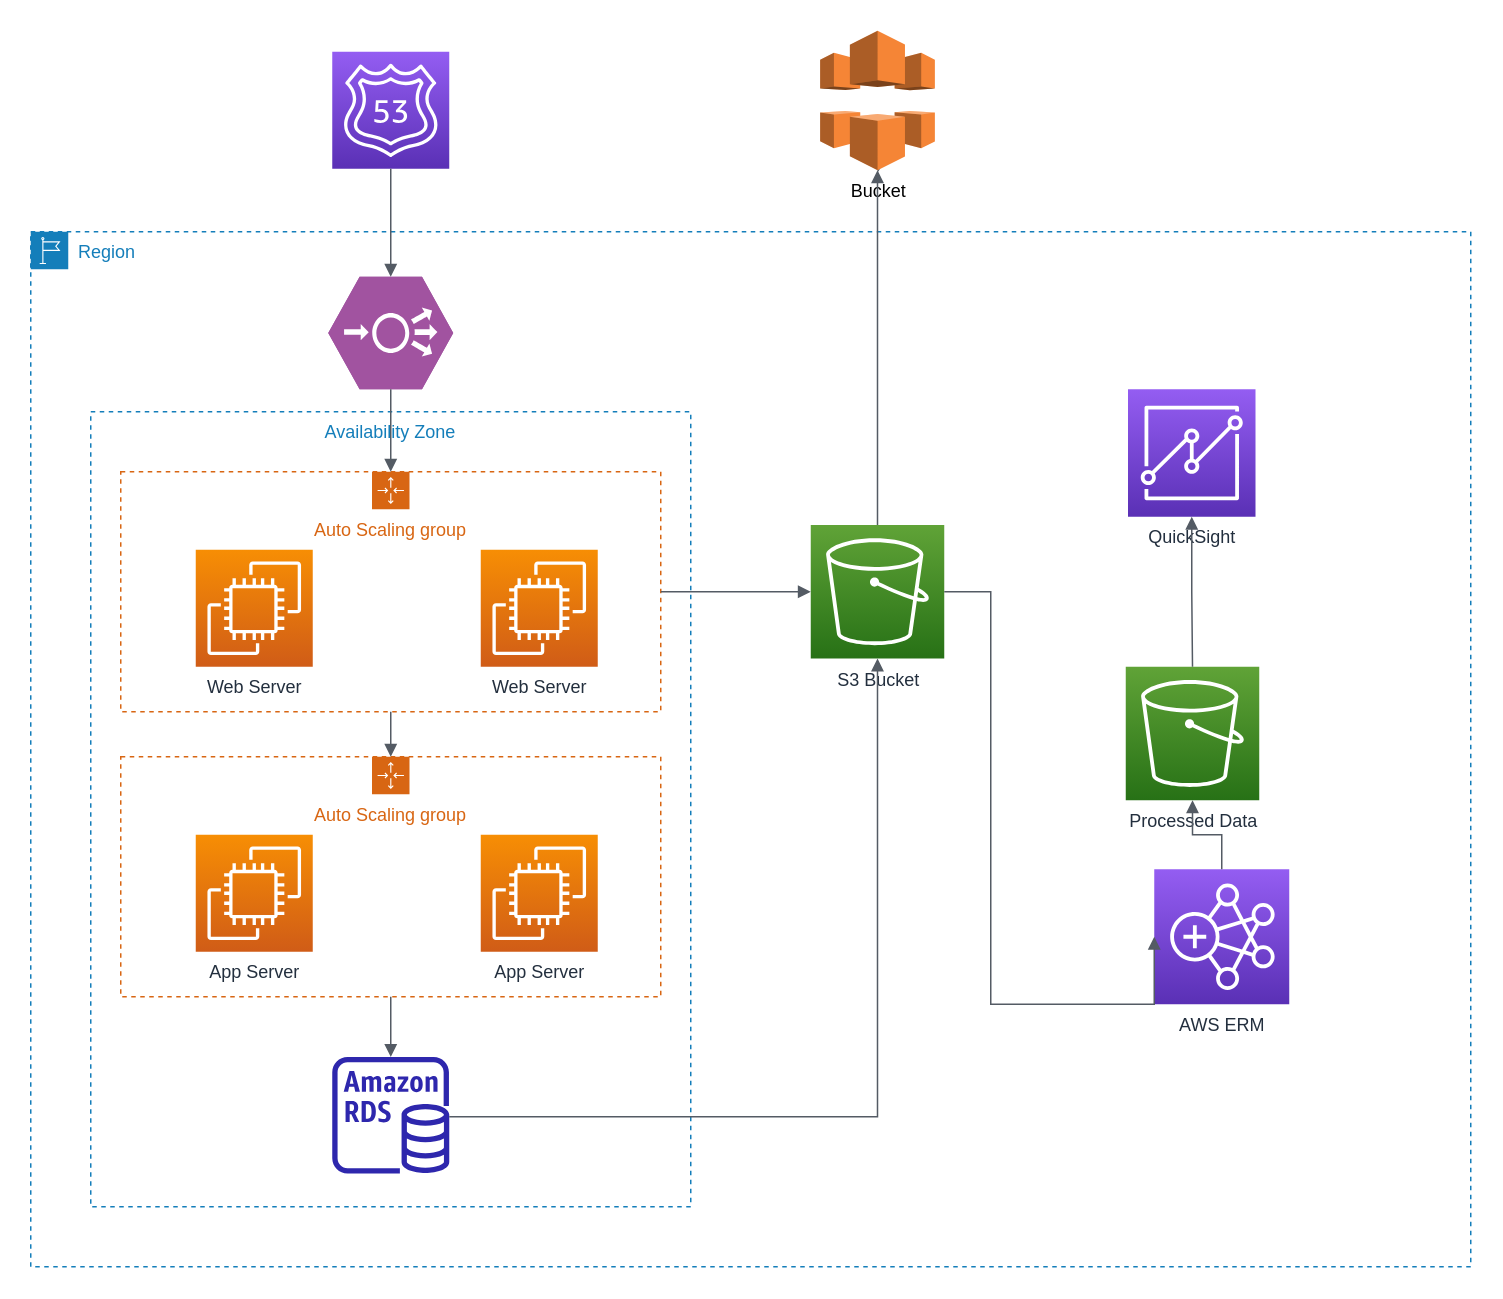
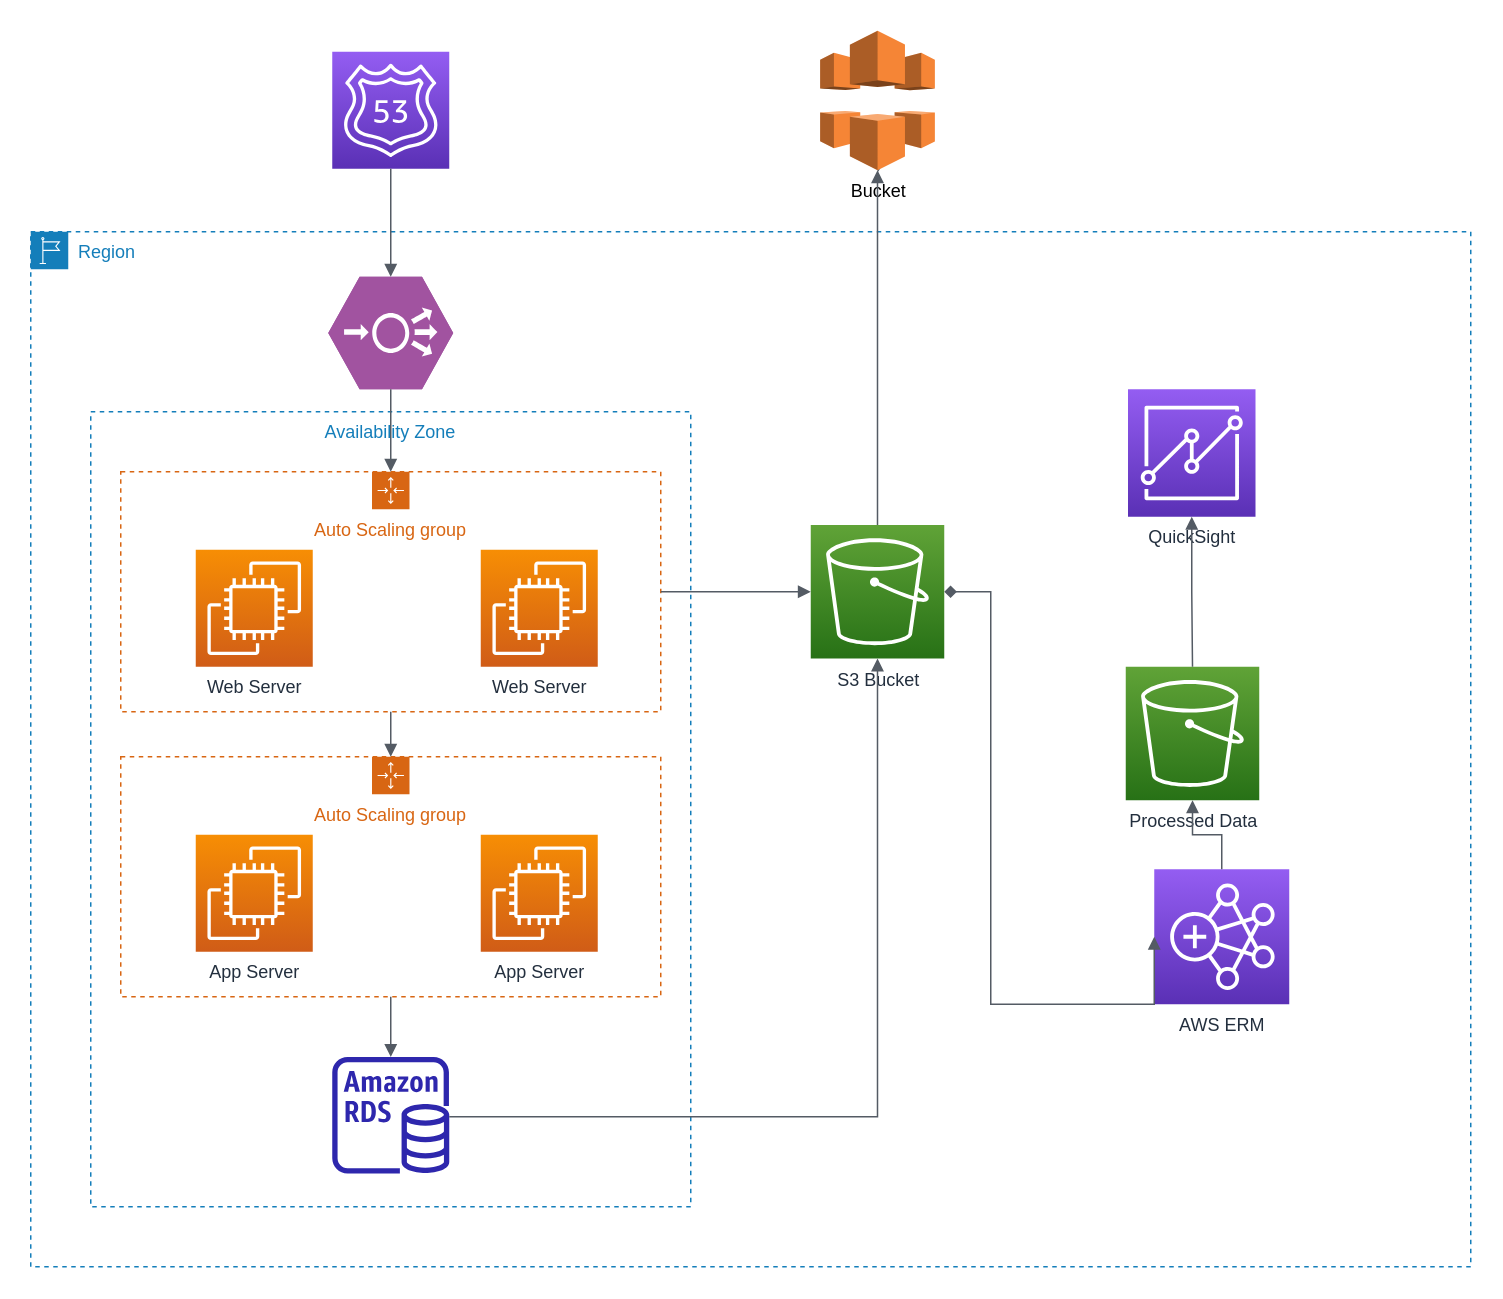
edge "S3 Bucket" -> "AWS ERM": arrowhead none -> diamond
